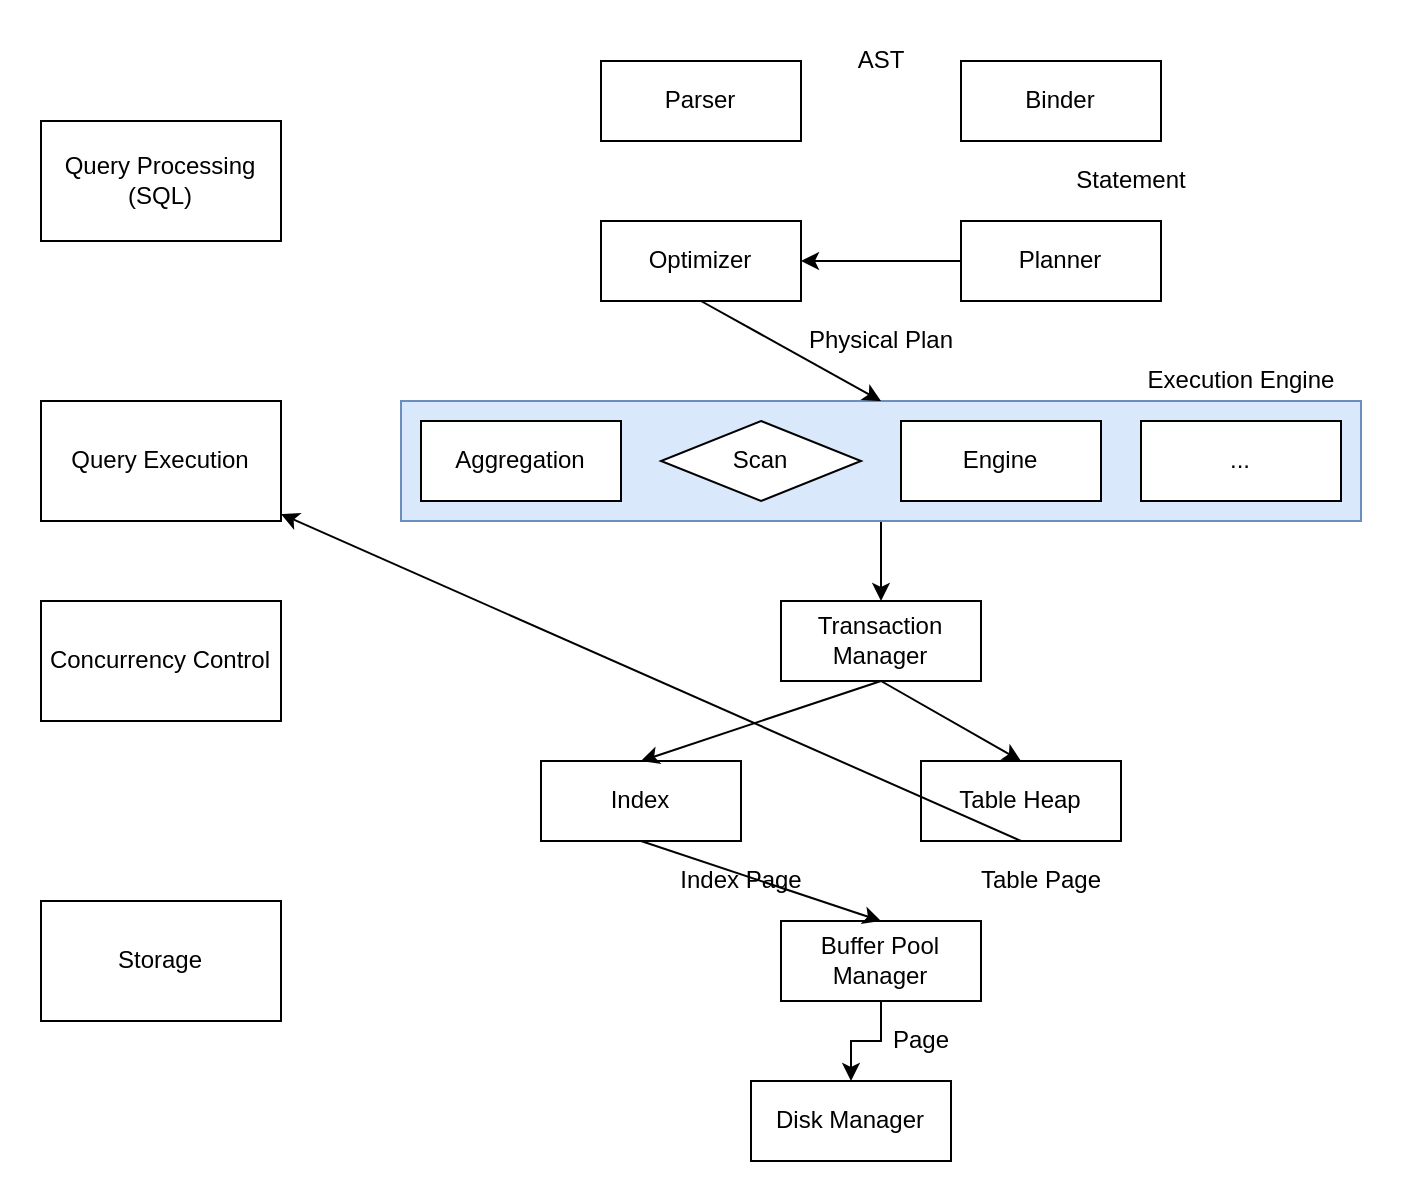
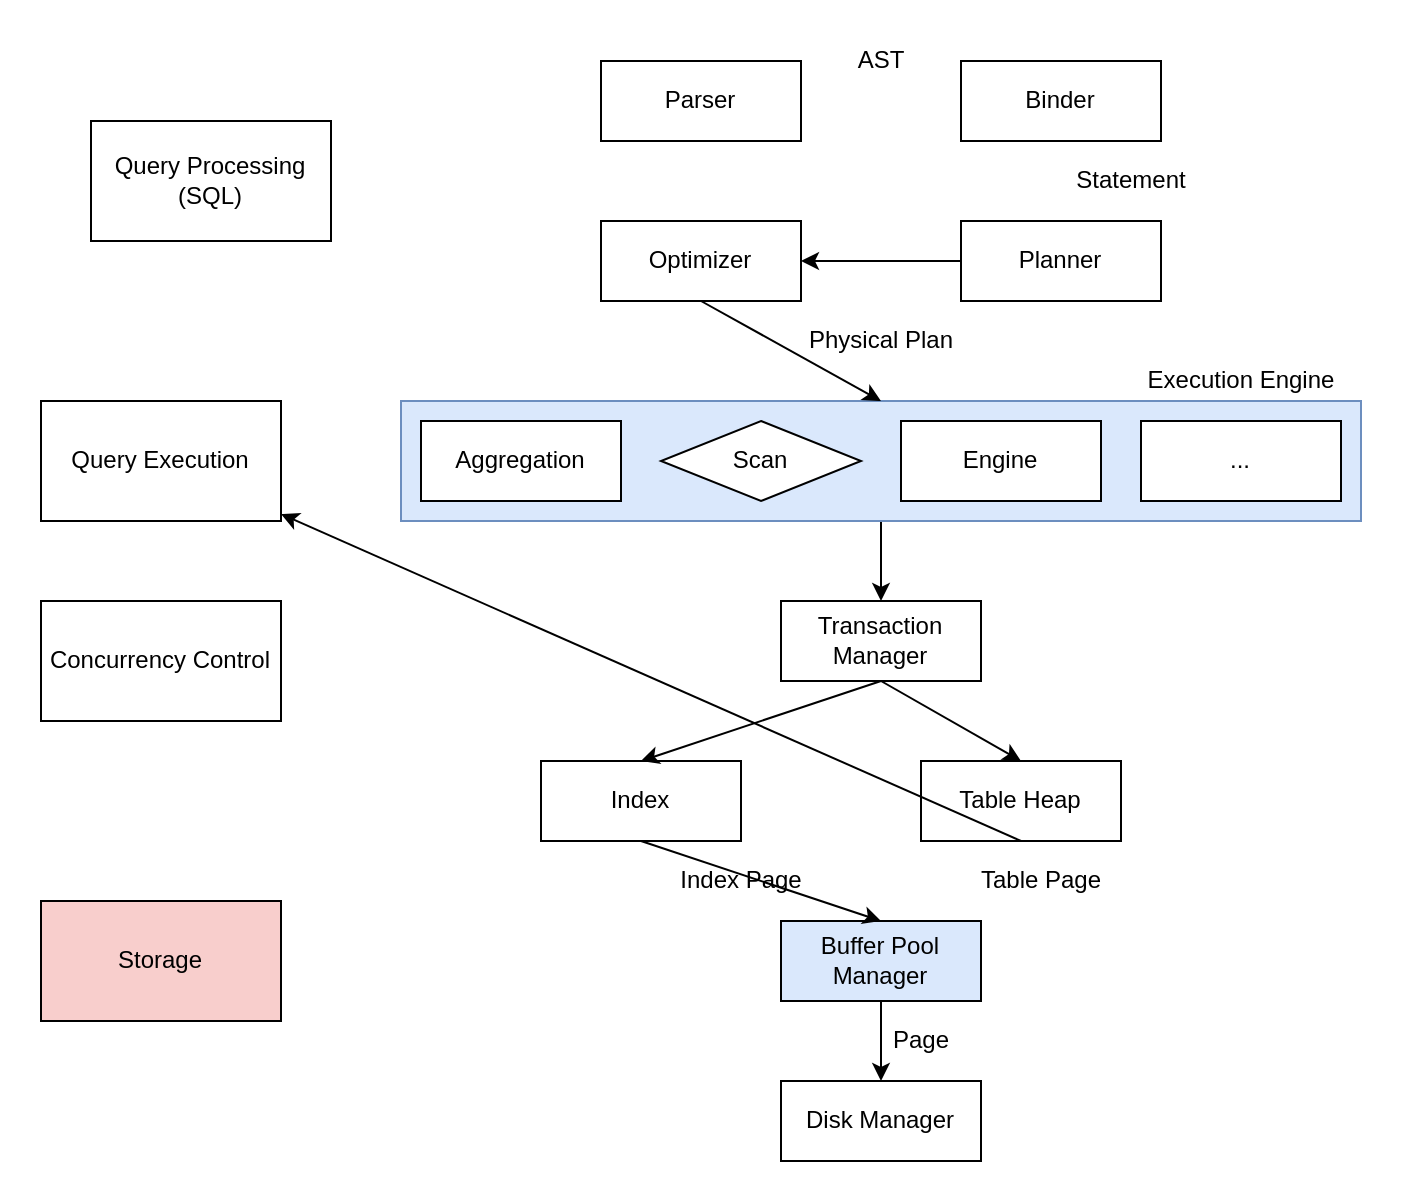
node "Query Processing (SQL)": moved (161, 181) -> (211, 181)
node "Storage": fillcolor #ffffff -> #f8cecc
node "Buffer Pool Manager": fillcolor #ffffff -> #dae8fc
node "Disk Manager": moved (851, 1121) -> (881, 1121)
